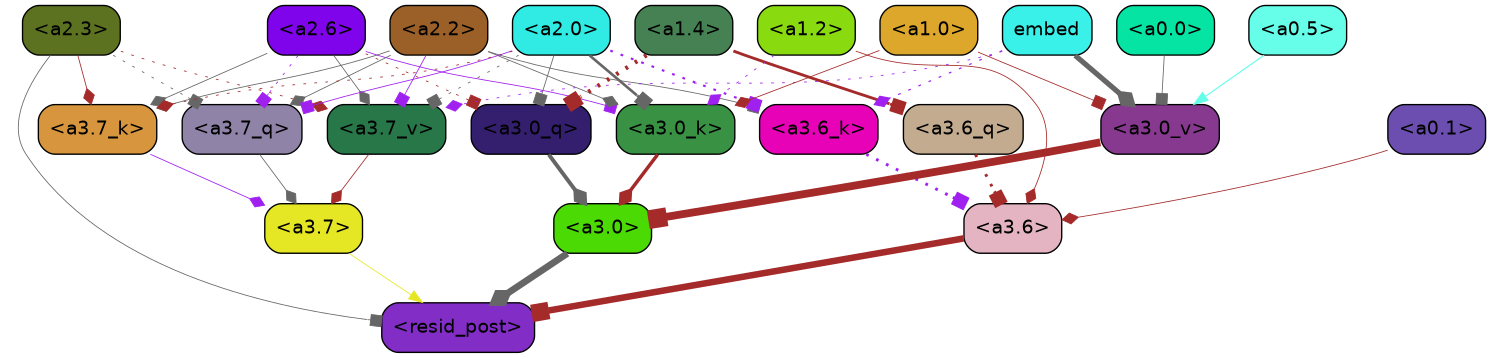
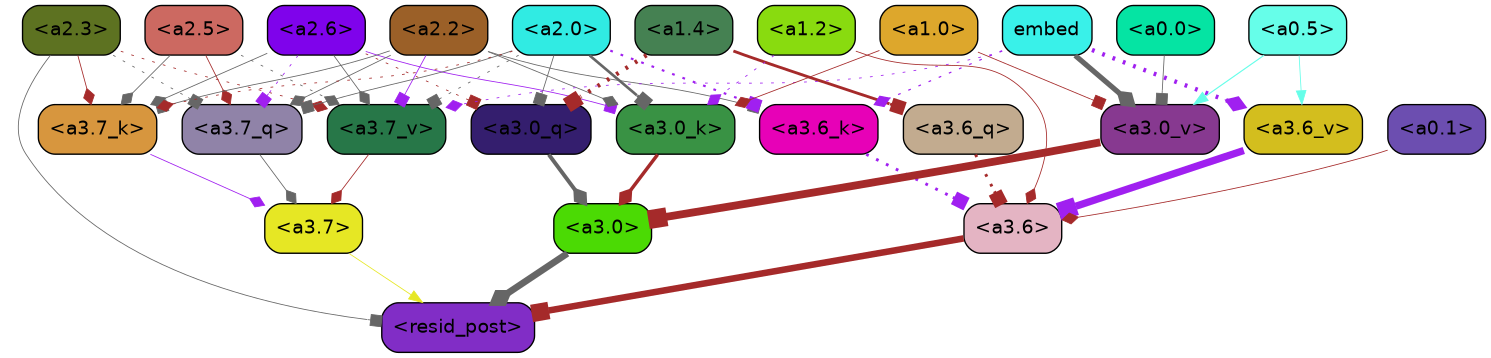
node "<a2.5>": added
edge "<a2.2>" -> "<a3.7_k>": arrowhead diamond -> box
edge "<a2.0>" -> "<a3.7_q>": color purple -> gray40
node "<a3.6_v>": added
